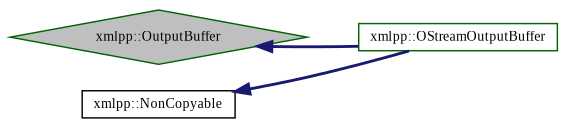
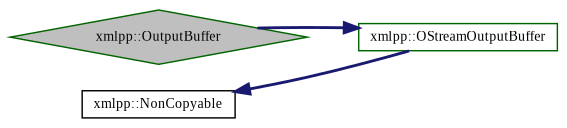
edge "xmlpp::OStreamOutputBuffer" -> "xmlpp::OutputBuffer": reversed
